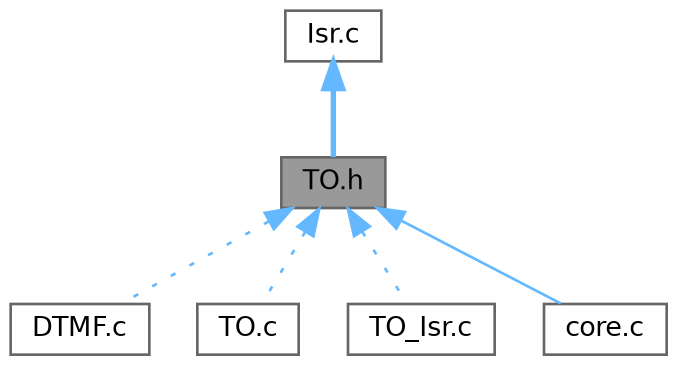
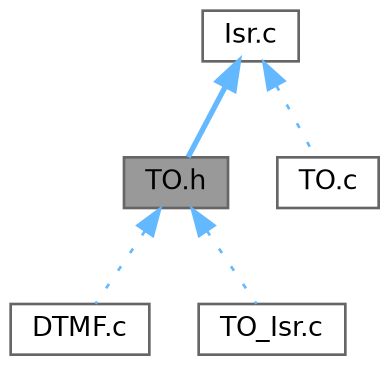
edge "TO.c" -> "TO.h": now "TO.c" -> "Isr.c"
node "core.c": removed
